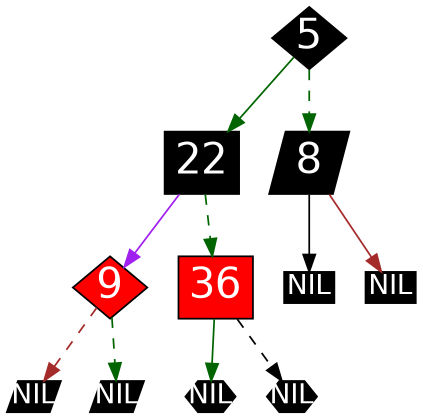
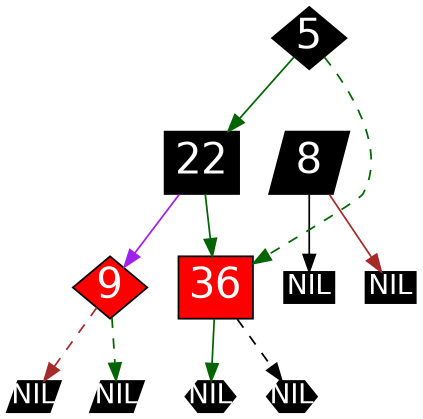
edge "5" -> "8": now "5" -> "36"
edge "22" -> "36": style dashed -> solid
